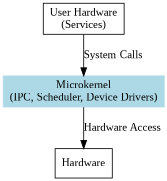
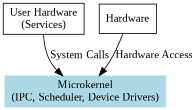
edge "Microkernel (IPC, Scheduler, Device Drivers)" -> "Hardware": reversed
